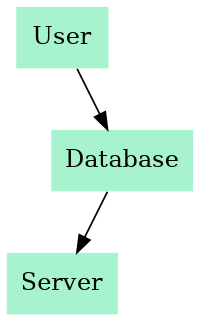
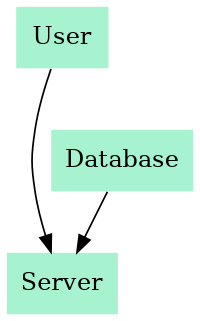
edge "User" -> "Database": now "User" -> "Server"
